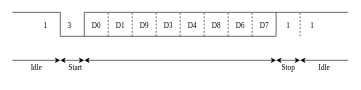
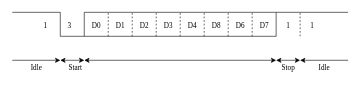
node "D9": label "D9" -> "D2"
